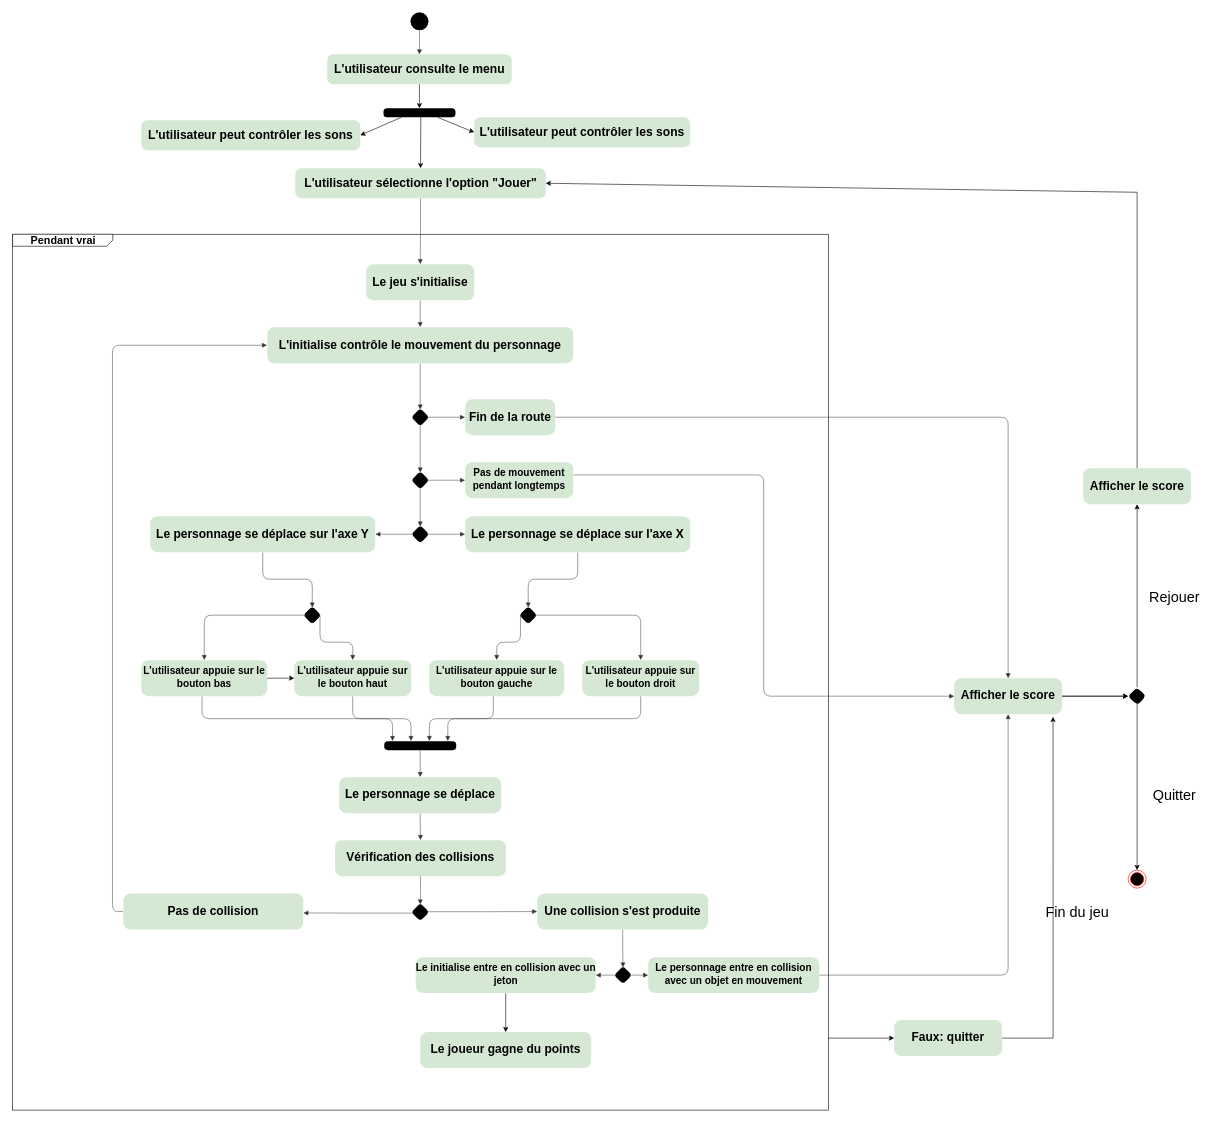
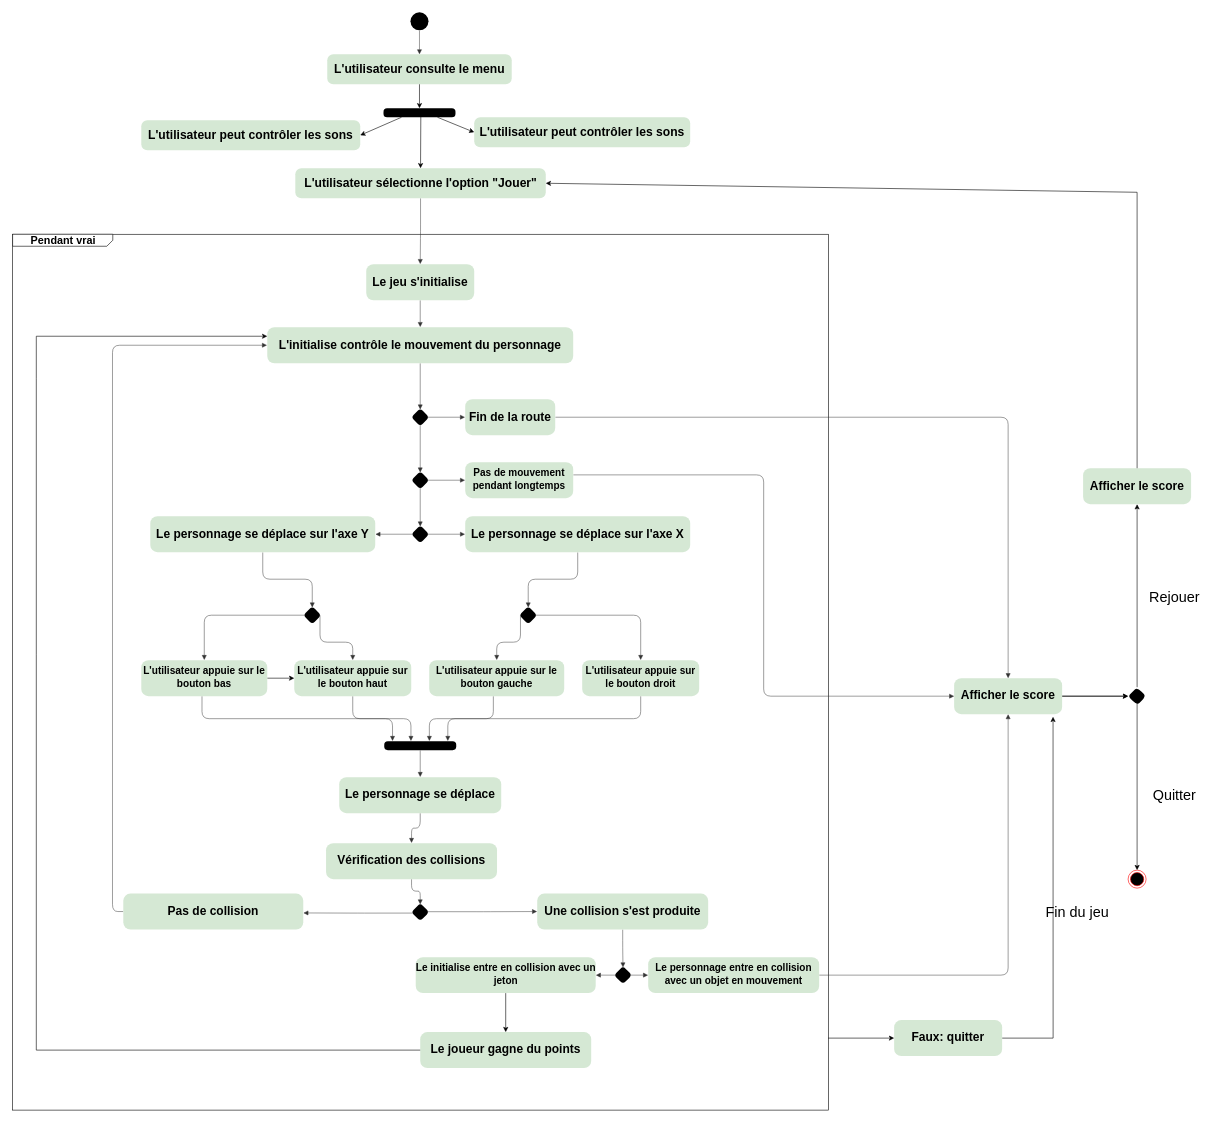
node "Vérification des collisions": moved (421, 858) -> (412, 861)
edge "Le joueur gagne du points" -> "L'initialise contrôle le mouvement du personnage": added
